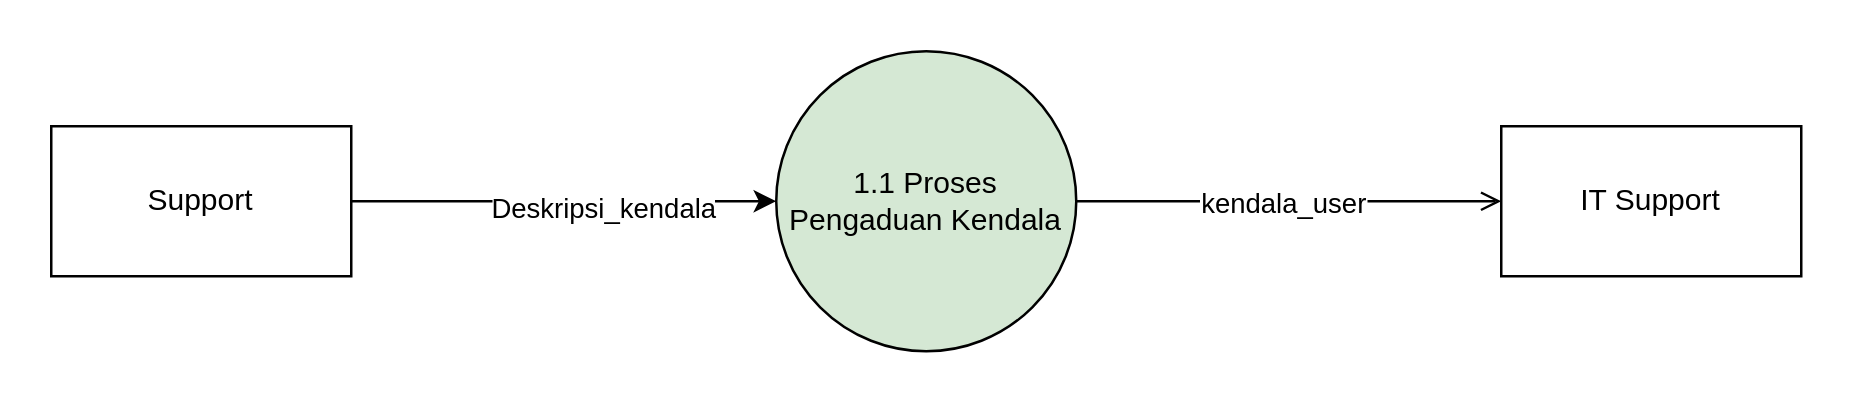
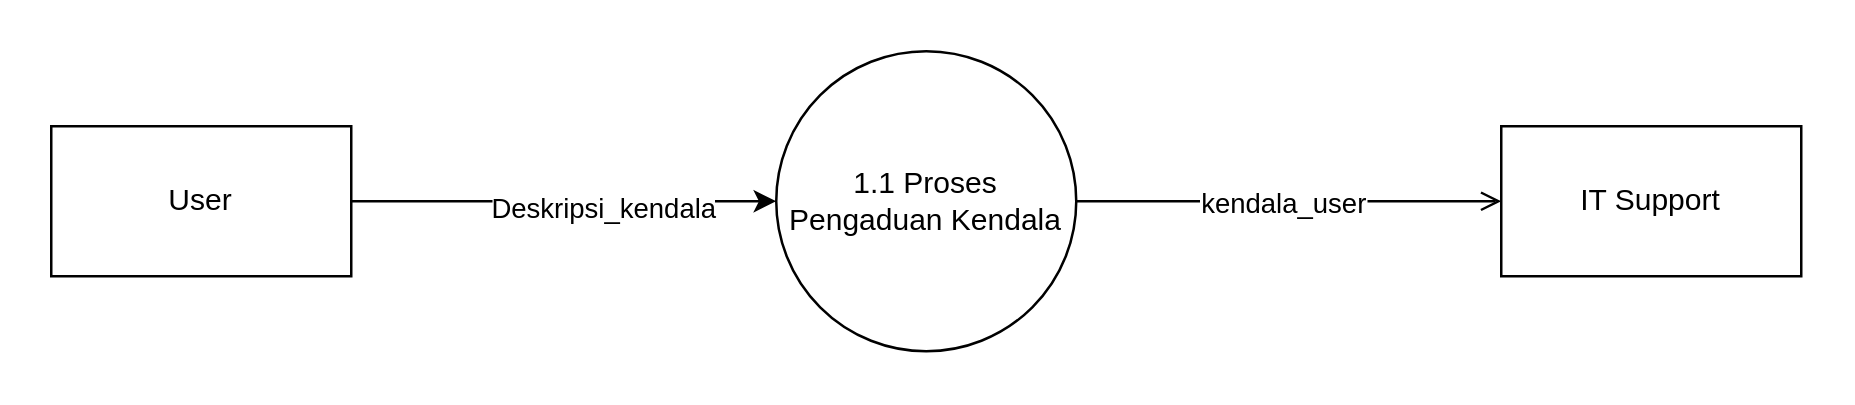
node "Support": label "Support" -> "User"
node "1.1 Proses Pengaduan Kendala": fillcolor #d5e8d4 -> #ffffff
